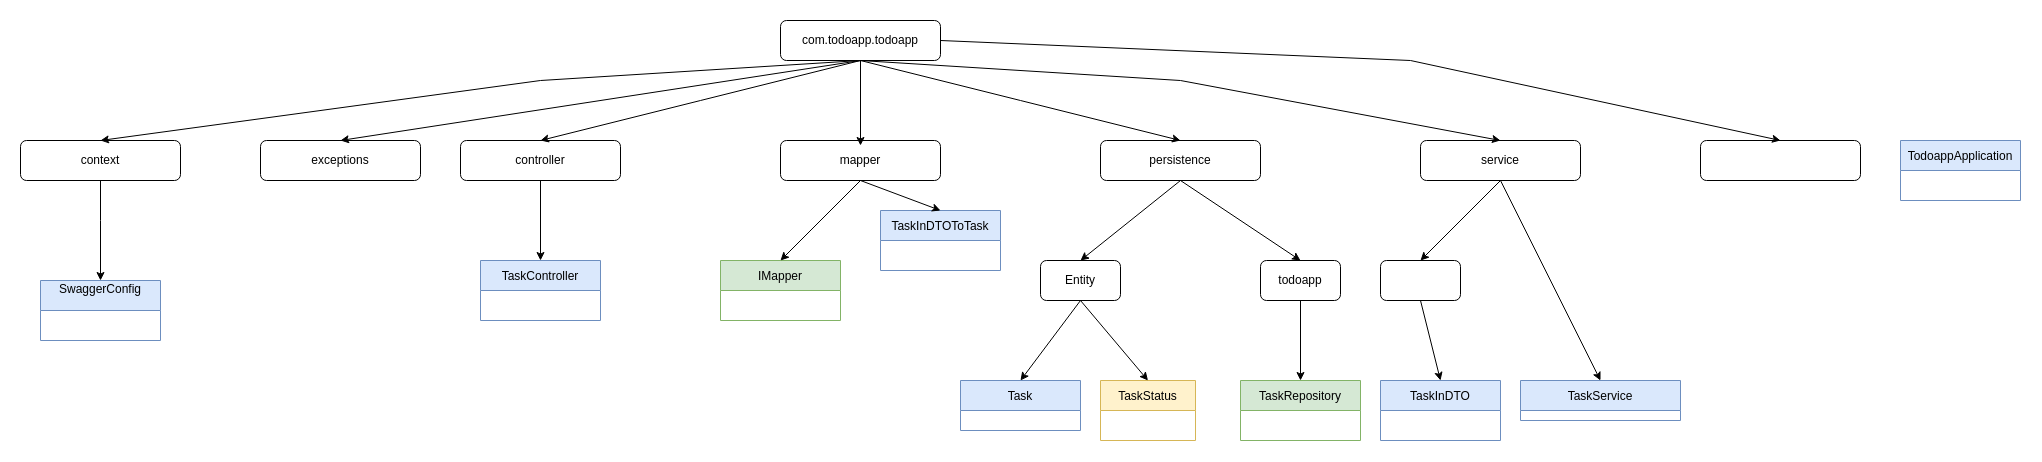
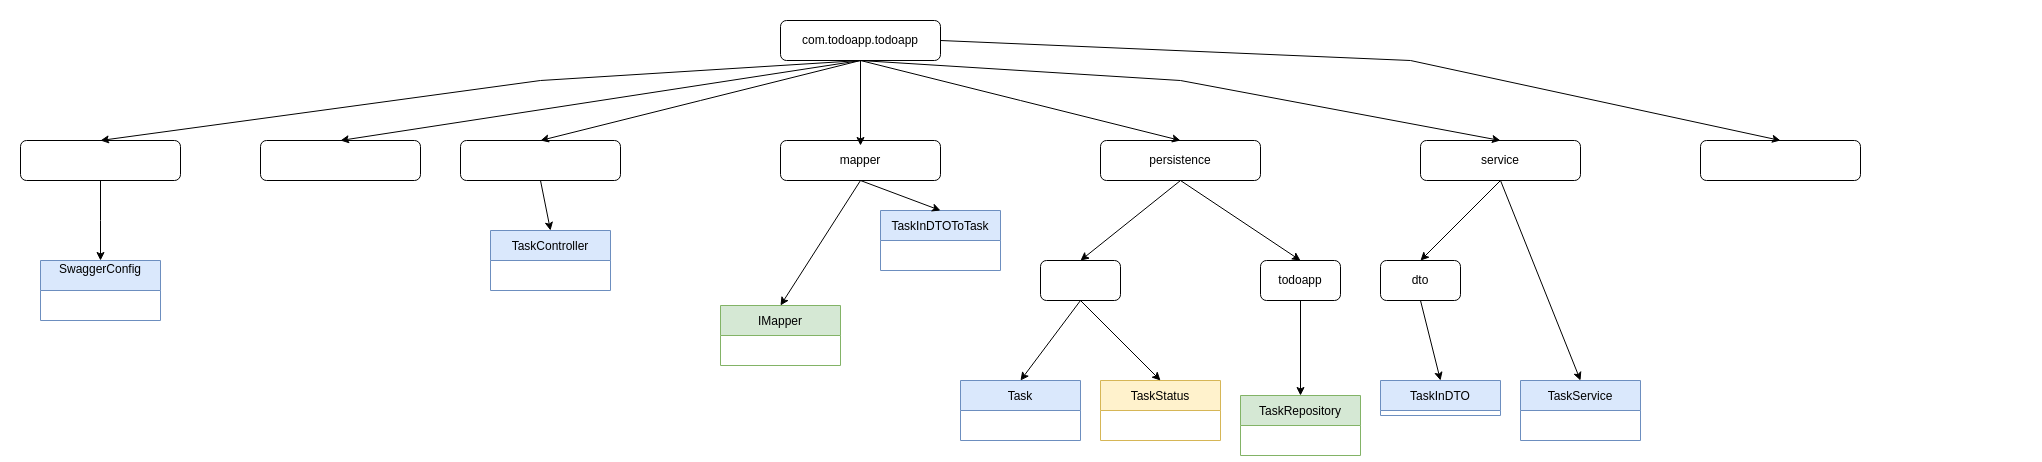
node "context": removed
node "exceptions": removed
node "controller": removed
node "TodoappApplication": removed
node "Entity": removed
node "dto": added
node "TaskController": moved (541, 291) -> (551, 261)
node "IMapper": moved (781, 291) -> (781, 336)
node "SwaggerConfig": moved (101, 311) -> (101, 291)
node "TaskService": size 160x40 -> 120x60
node "Task": size 120x50 -> 120x60
node "TaskStatus": size 95x60 -> 120x60
node "TaskRepository": moved (1301, 411) -> (1301, 426)
node "TaskInDTO": size 120x60 -> 120x35
